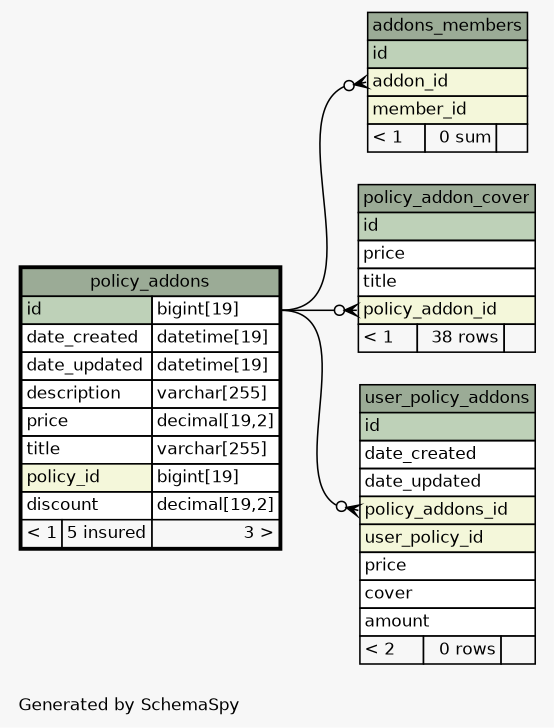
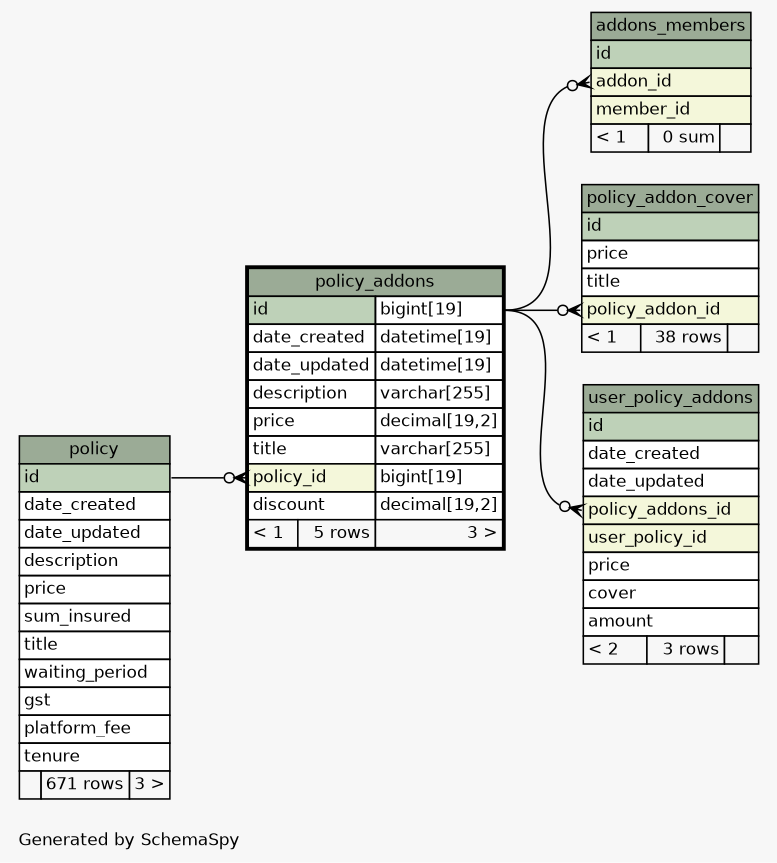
node "policy_addons": text "5 insured" -> "5 rows"
node "policy": added
node "user_policy_addons": text "0 rows" -> "3 rows"
